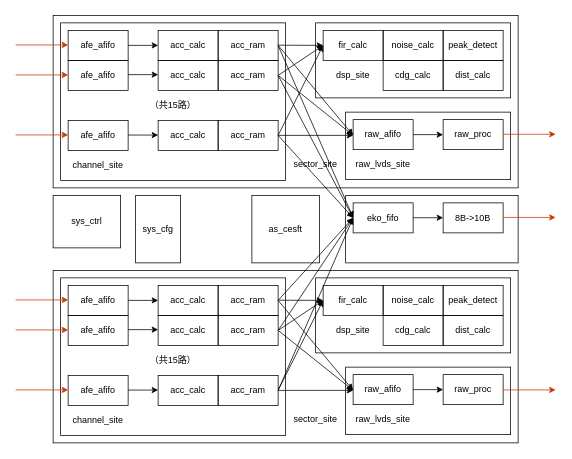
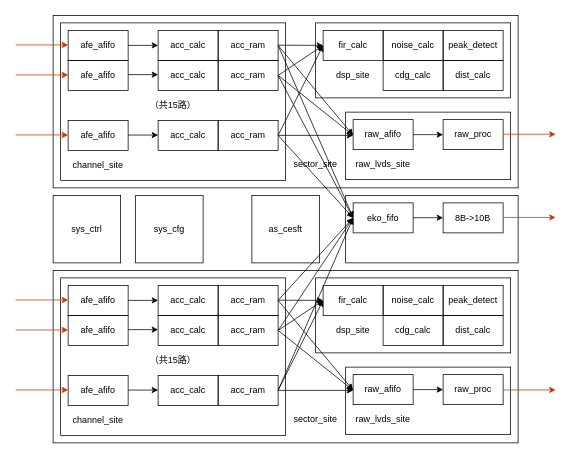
node "sys_ctrl": size 68x53 -> 68x68
node "sys_cfg": size 45x68 -> 68x68
